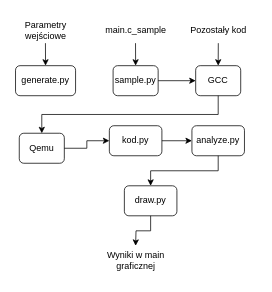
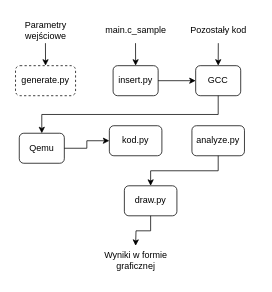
node "generate.py": style solid -> dashed
node "sample.py": label "sample.py" -> "insert.py"
edge "kod.py" -> "analyze.py": removed
node "Wyniki w main graficznej": label "Wyniki w main graficznej" -> "Wyniki w formie graficznej"
